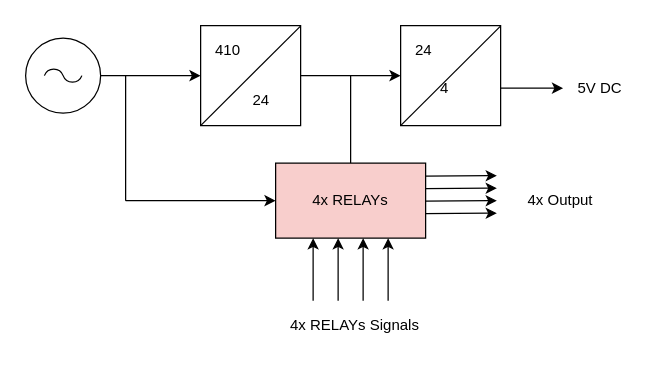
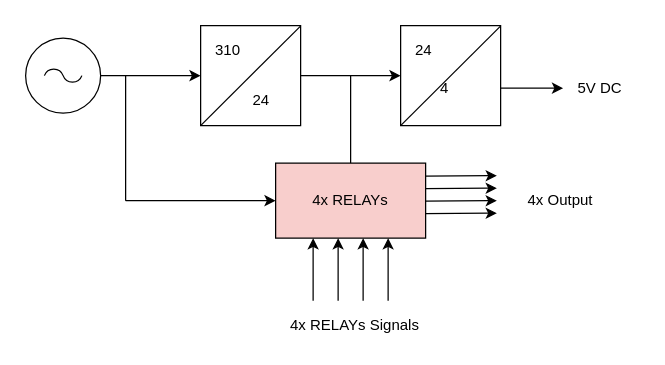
node "410": label "410" -> "310"
